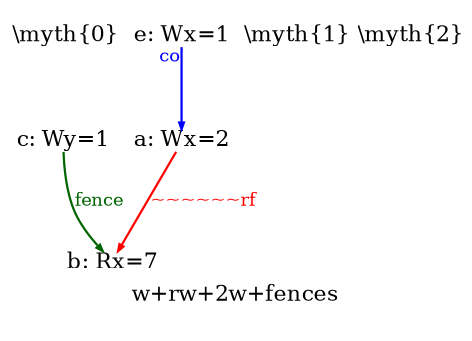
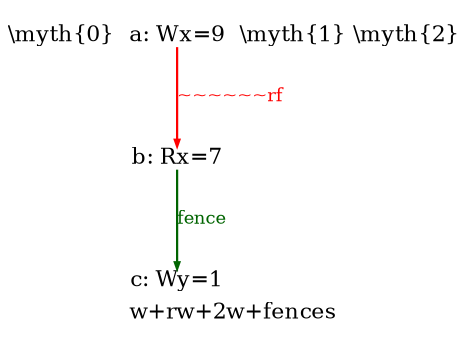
node "e: Wx=1": removed
node "a: Wx=2": label "a: Wx=2" -> "a: Wx=9"
edge "c: Wy=1" -> "b: Rx=7": reversed
